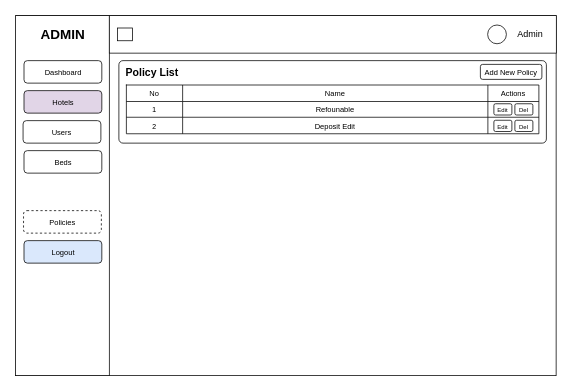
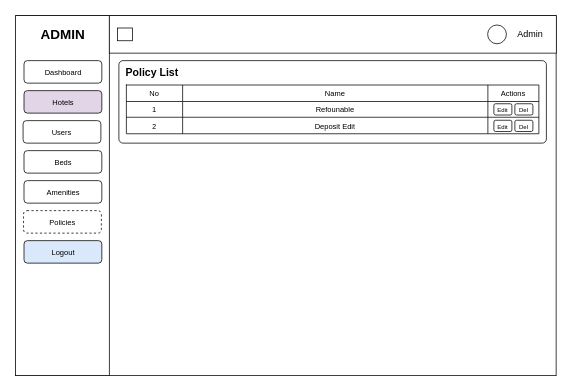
node "Add New Policy": removed
node "Amenities": added
